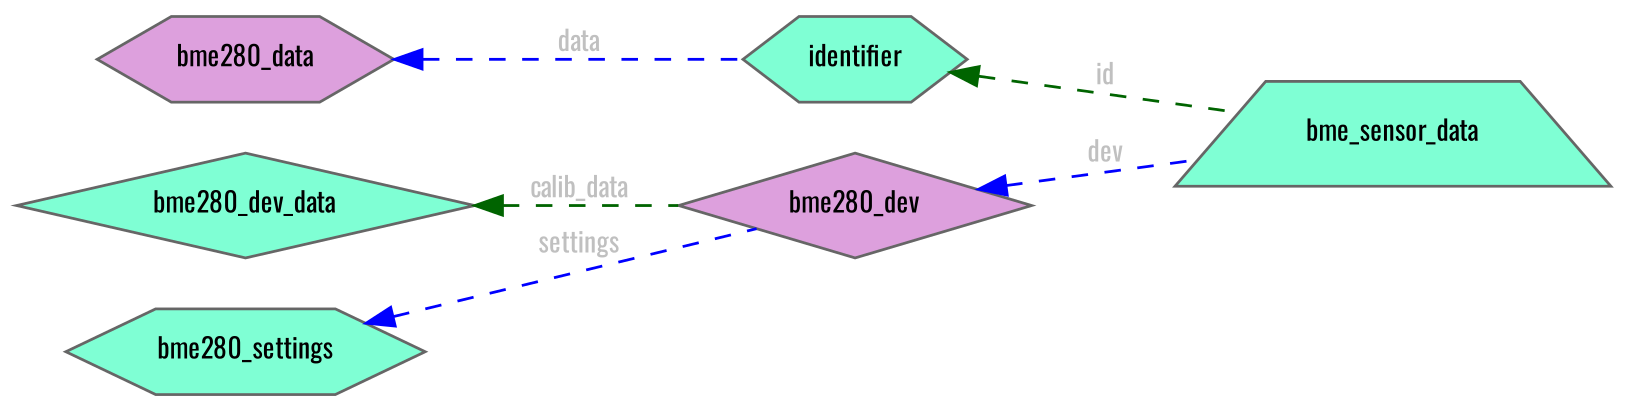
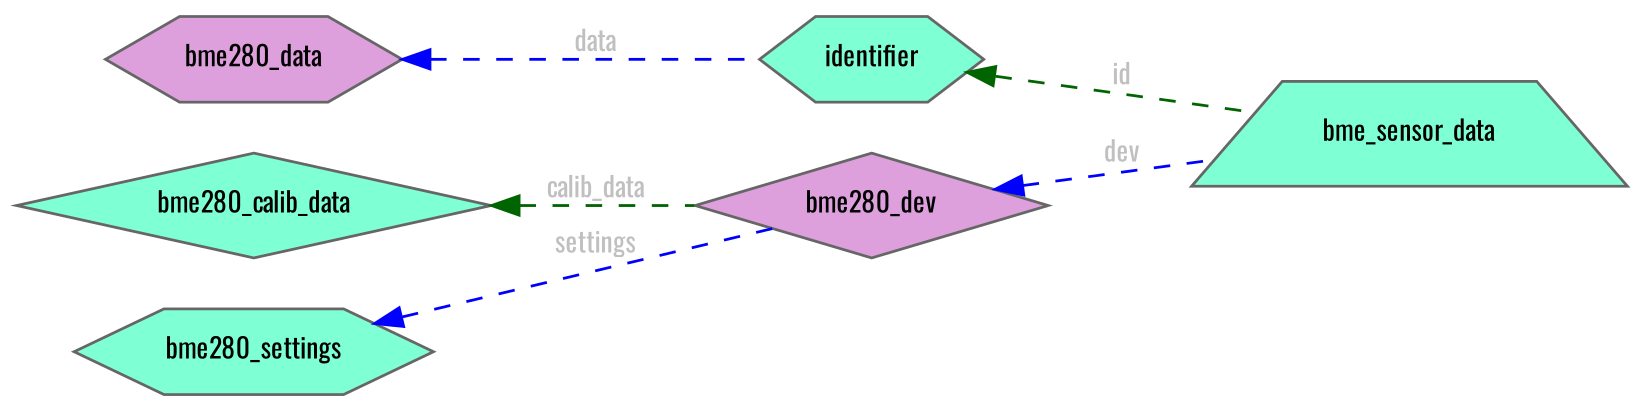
node "bme280_dev_data": label "bme280_dev_data" -> "bme280_calib_data"
